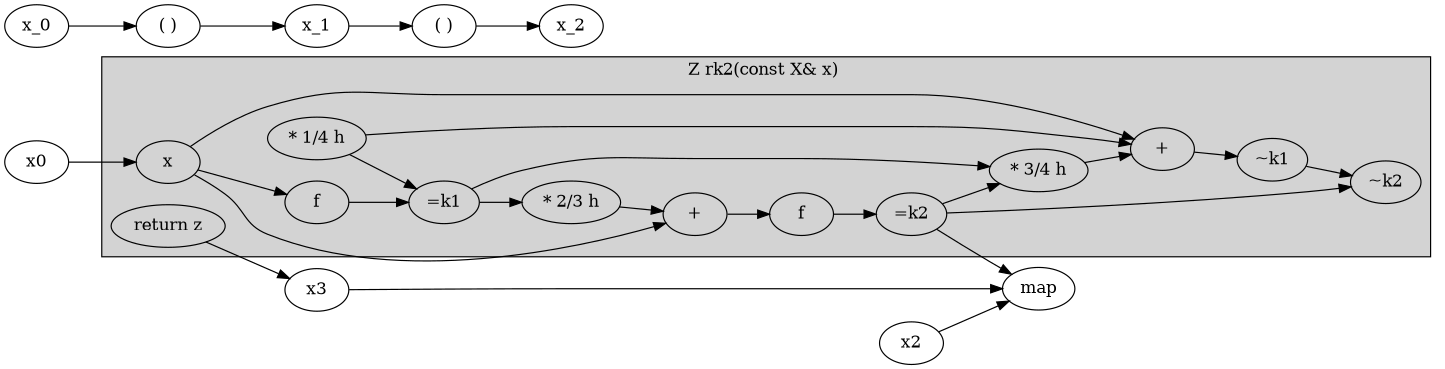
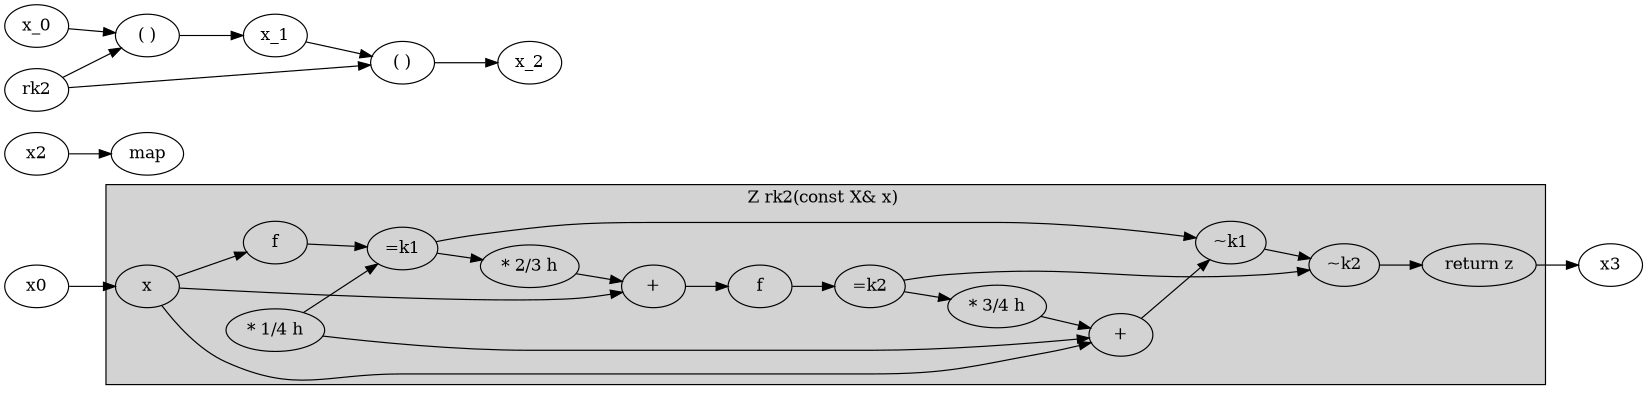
node "rk2": added
edge "=k1" -> "* 3/4 h": now "=k1" -> "~k1"
edge "=k2" -> "map": removed
edge "~k2" -> "return z": added
edge "x3" -> "map": removed
